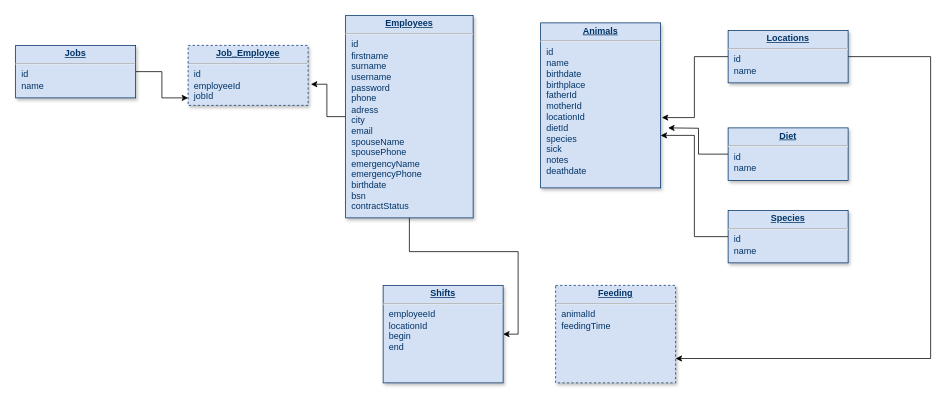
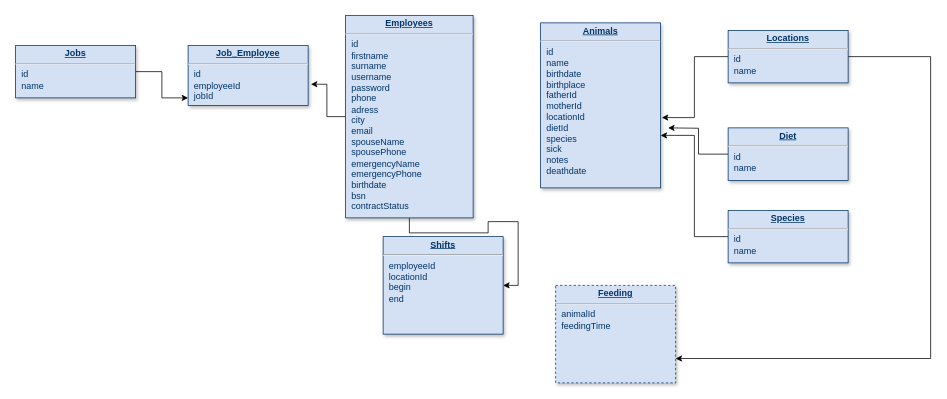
node "Job_Employee id employeeId jobId": style dashed -> solid
node "Shifts employeeId locationId begin end": moved (443, 334) -> (443, 285)
